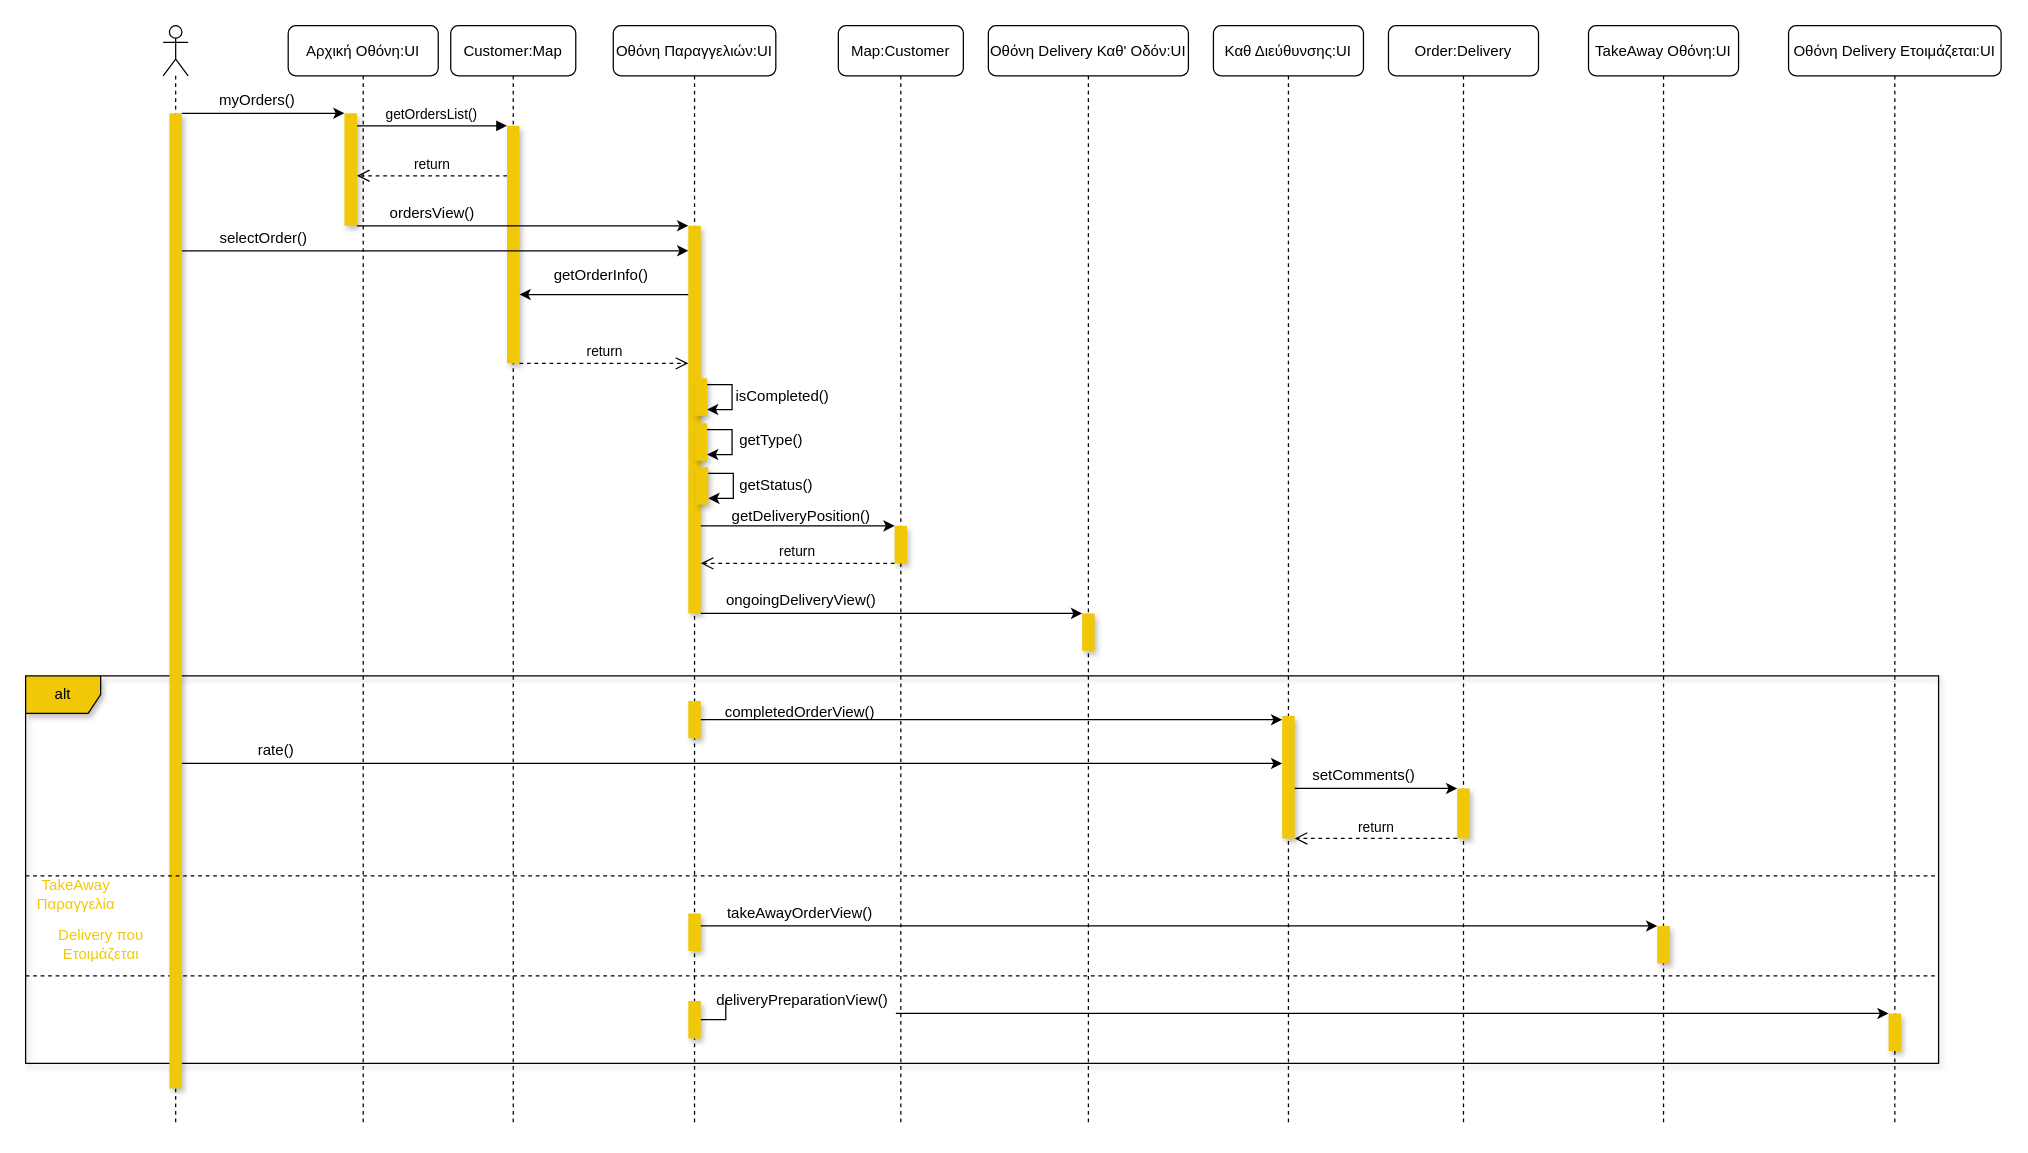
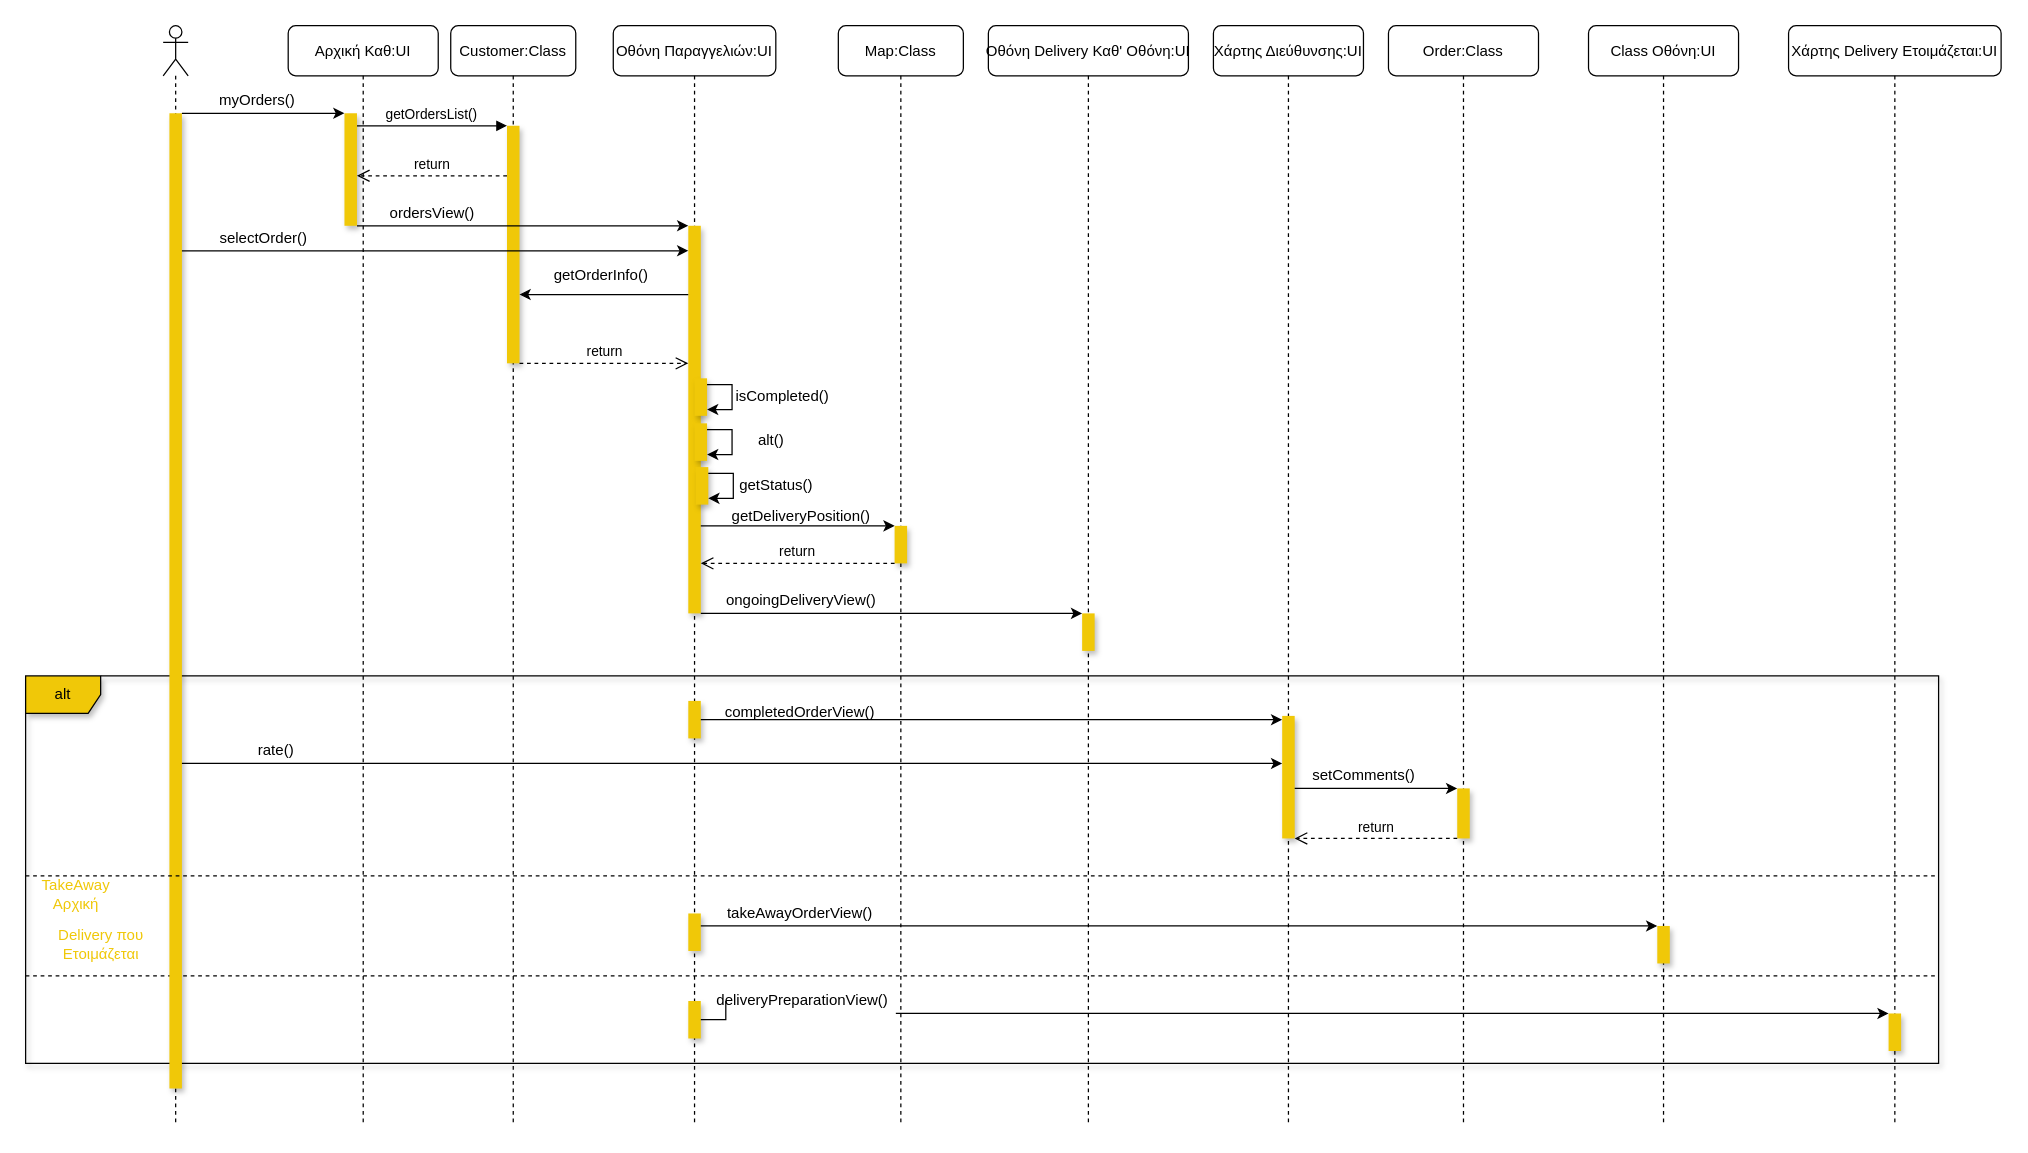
node "Αρχική Οθόνη:UI": label "Αρχική Οθόνη:UI" -> "Αρχική Καθ:UI"
node "Customer:Map": label "Customer:Map" -> "Customer:Class"
node "Map:Customer": label "Map:Customer" -> "Map:Class"
node "Οθόνη Delivery Καθ' Οδόν:UI": label "Οθόνη Delivery Καθ' Οδόν:UI" -> "Οθόνη Delivery Καθ' Oθόνη:UI"
node "Καθ Διεύθυνσης:UI": label "Καθ Διεύθυνσης:UI" -> "Χάρτης Διεύθυνσης:UI"
node "Order:Delivery": label "Order:Delivery" -> "Order:Class"
node "TakeAway Οθόνη:UI": label "TakeAway Οθόνη:UI" -> "Class Οθόνη:UI"
node "Oθόνη Delivery Ετοιμάζεται:UI": label "Oθόνη Delivery Ετοιμάζεται:UI" -> "Χάρτης Delivery Ετοιμάζεται:UI"
node "getType()": label "getType()" -> "alt()"
node "TakeAway Παραγγελία": label "TakeAway Παραγγελία" -> "TakeAway Αρχική"
